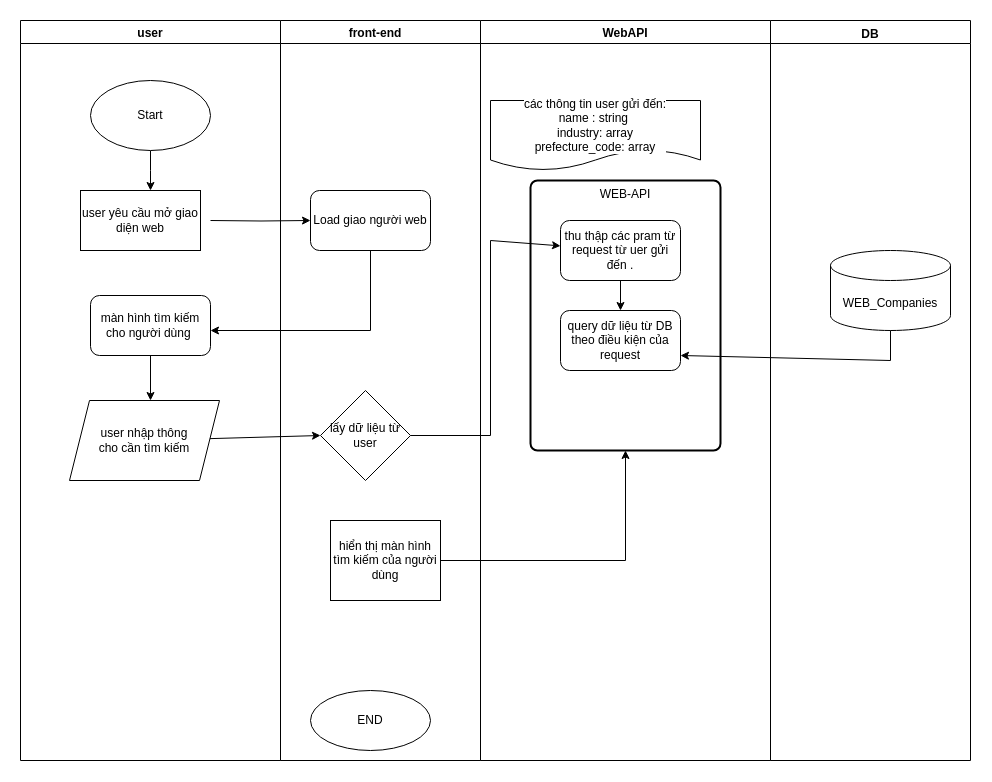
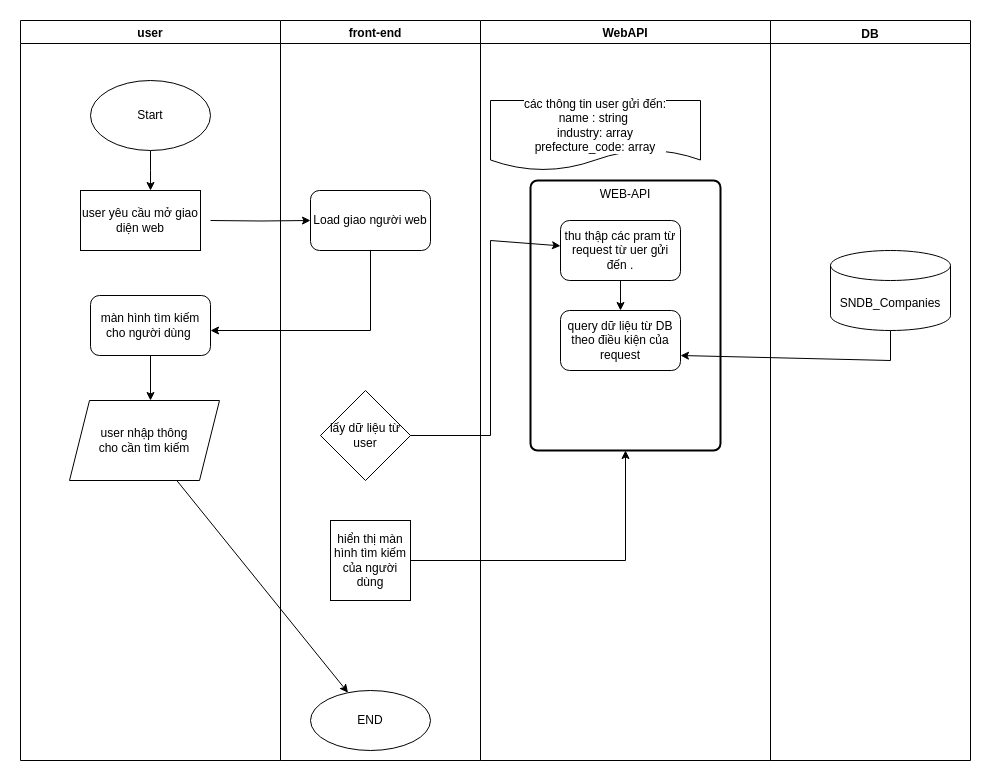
node "WEB_Companies": label "WEB_Companies" -> "SNDB_Companies"
edge "user nhập thông cho cần tìm kiếm" -> "lấy dữ liệu từ user": now "user nhập thông cho cần tìm kiếm" -> "END"
node "hiển thị màn hình tìm kiếm của người dùng": size 110x80 -> 80x80
